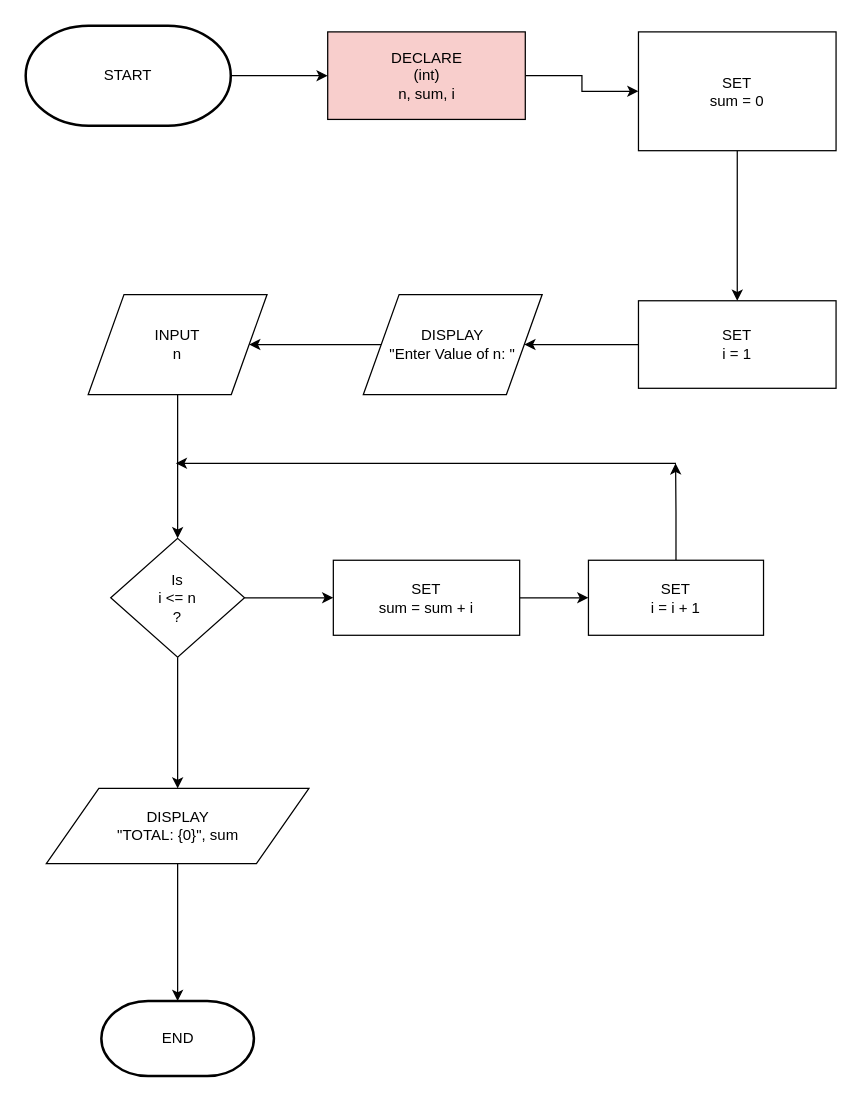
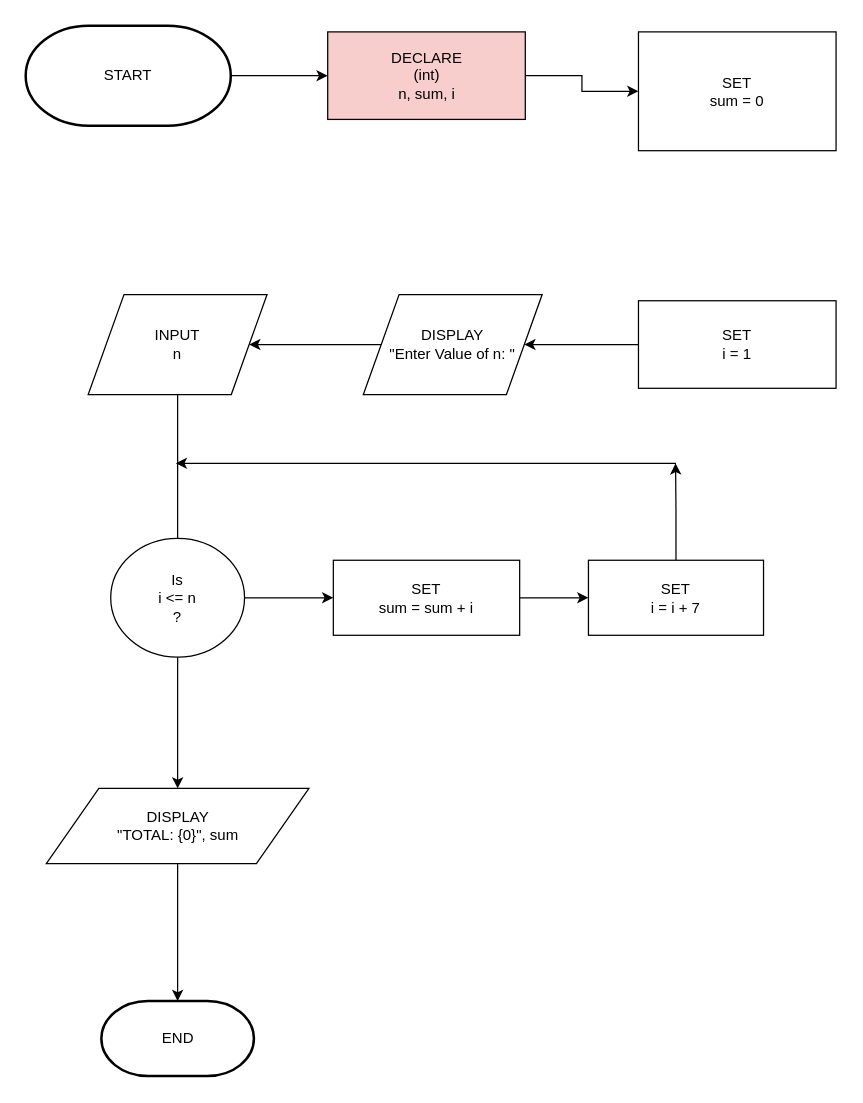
edge "SET sum = 0" -> "SET i = 1": removed
edge "INPUT n" -> "Is i <= n ?": arrowhead classic -> none
node "Is i <= n ?": shape diamond -> ellipse
node "SET i = i + 1": label "SET i = i + 1" -> "SET i = i + 7"
